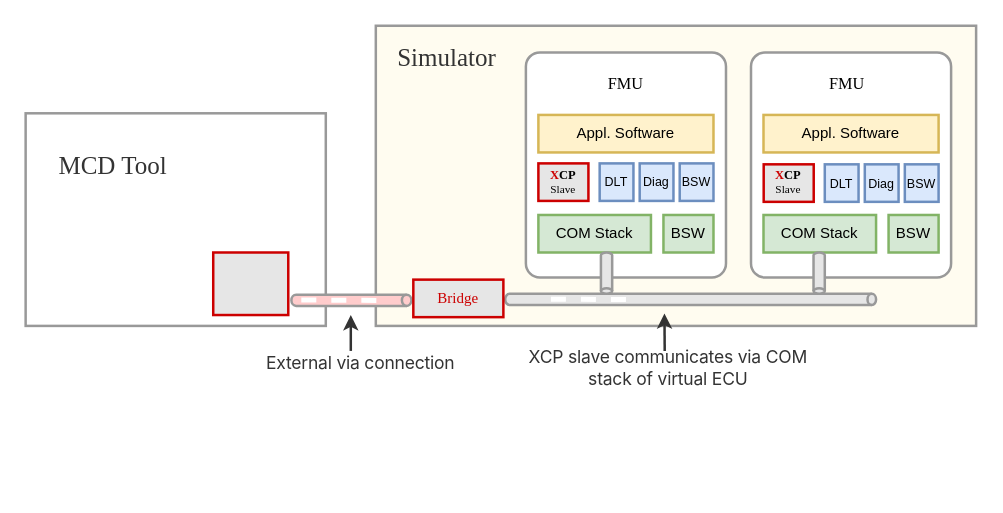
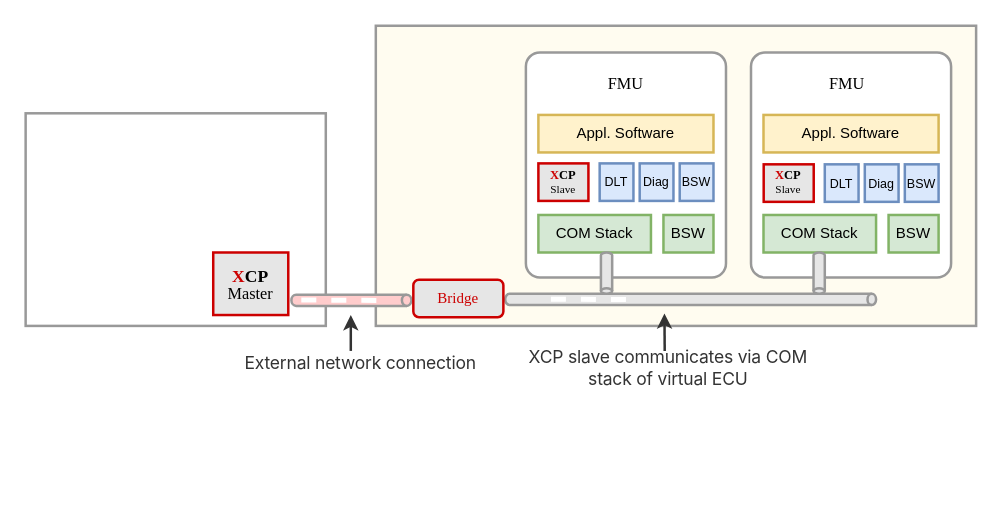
node "Simulator": removed
node "MCD Tool": removed
node "XCP Master": added
node "Bridge": shape rectangle -> rounded rectangle
node "External via connection": label "External via connection" -> "External network connection"
